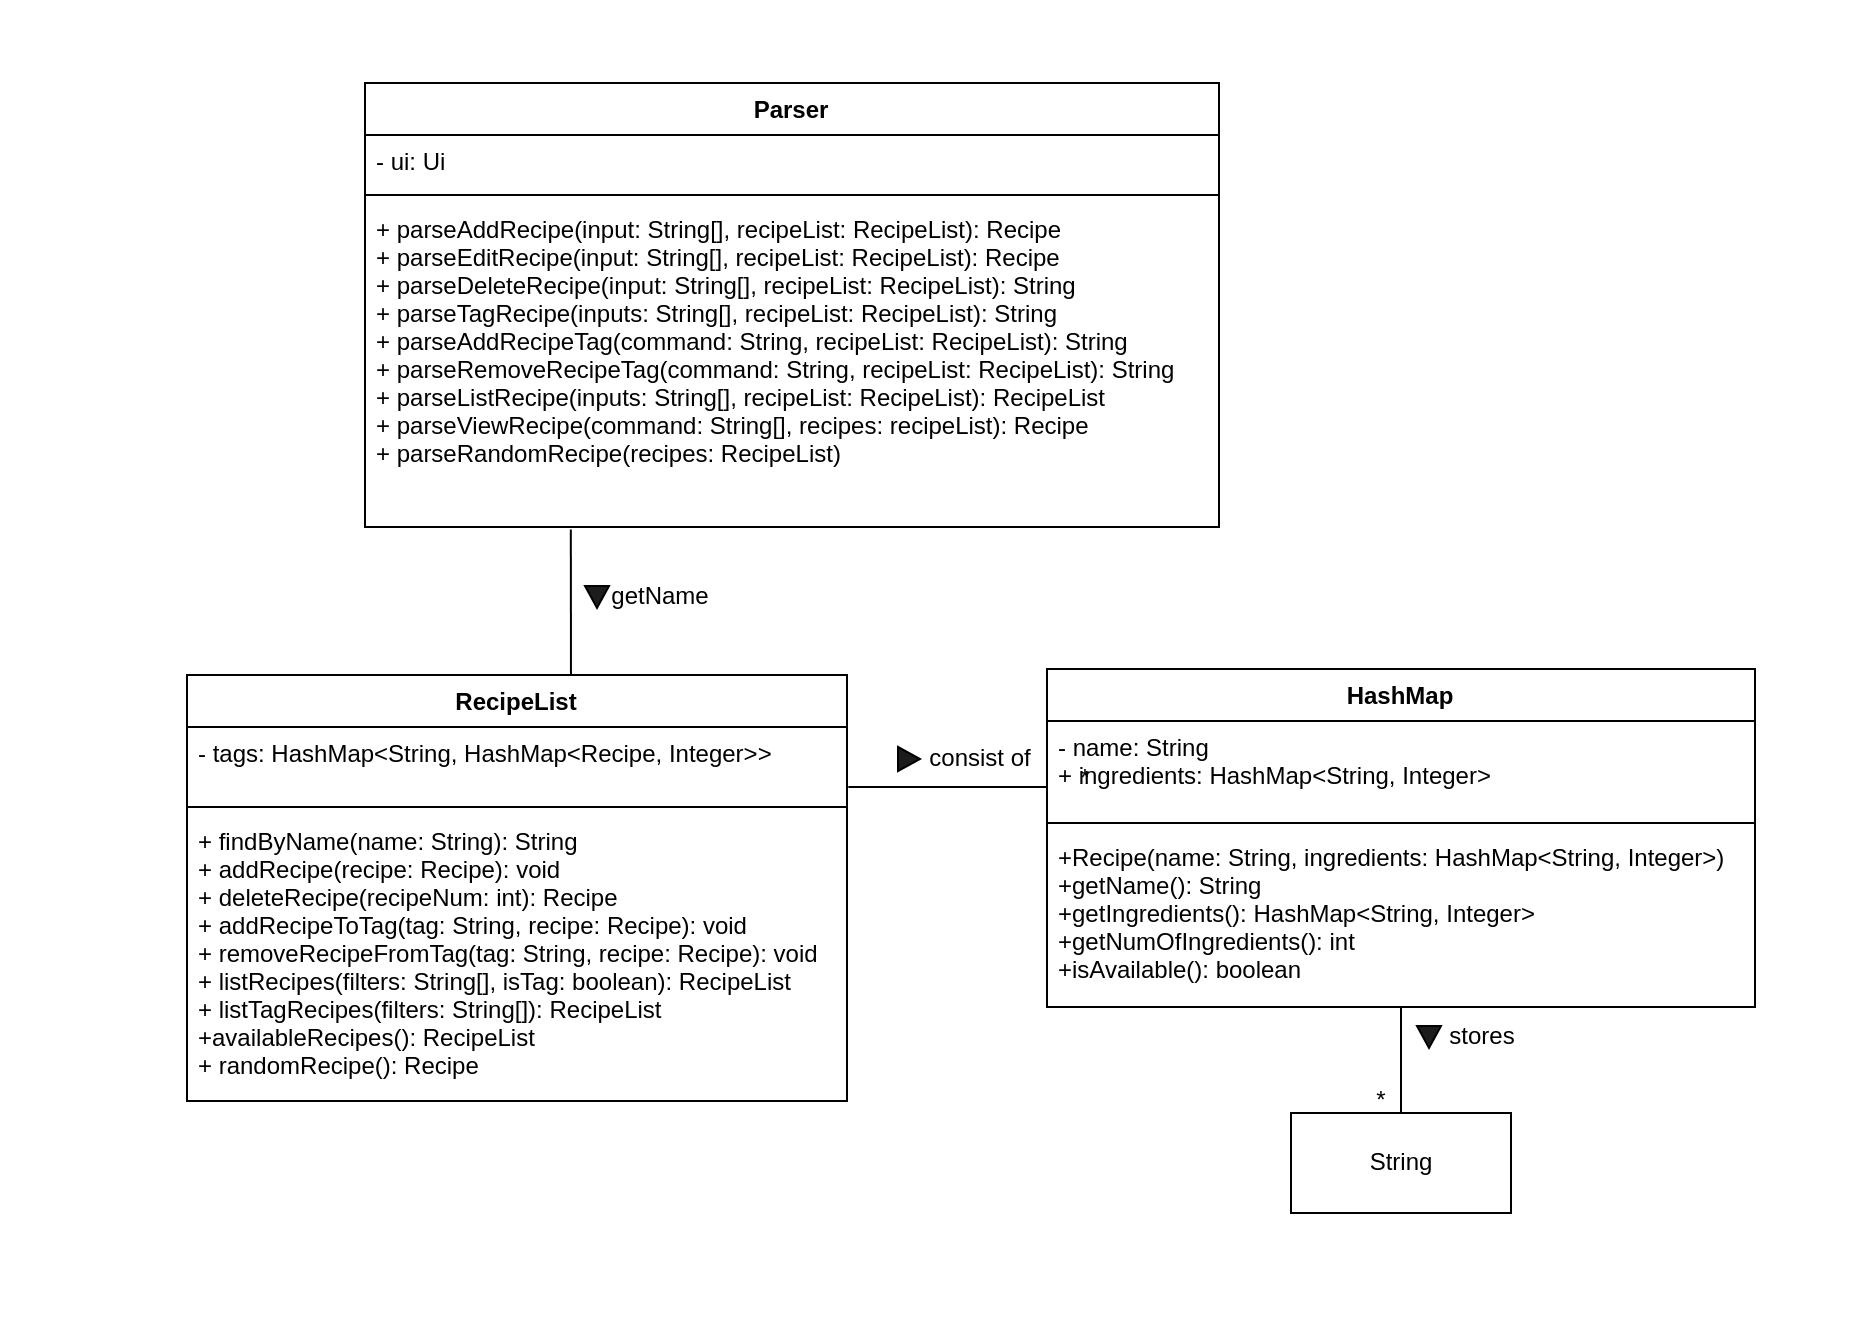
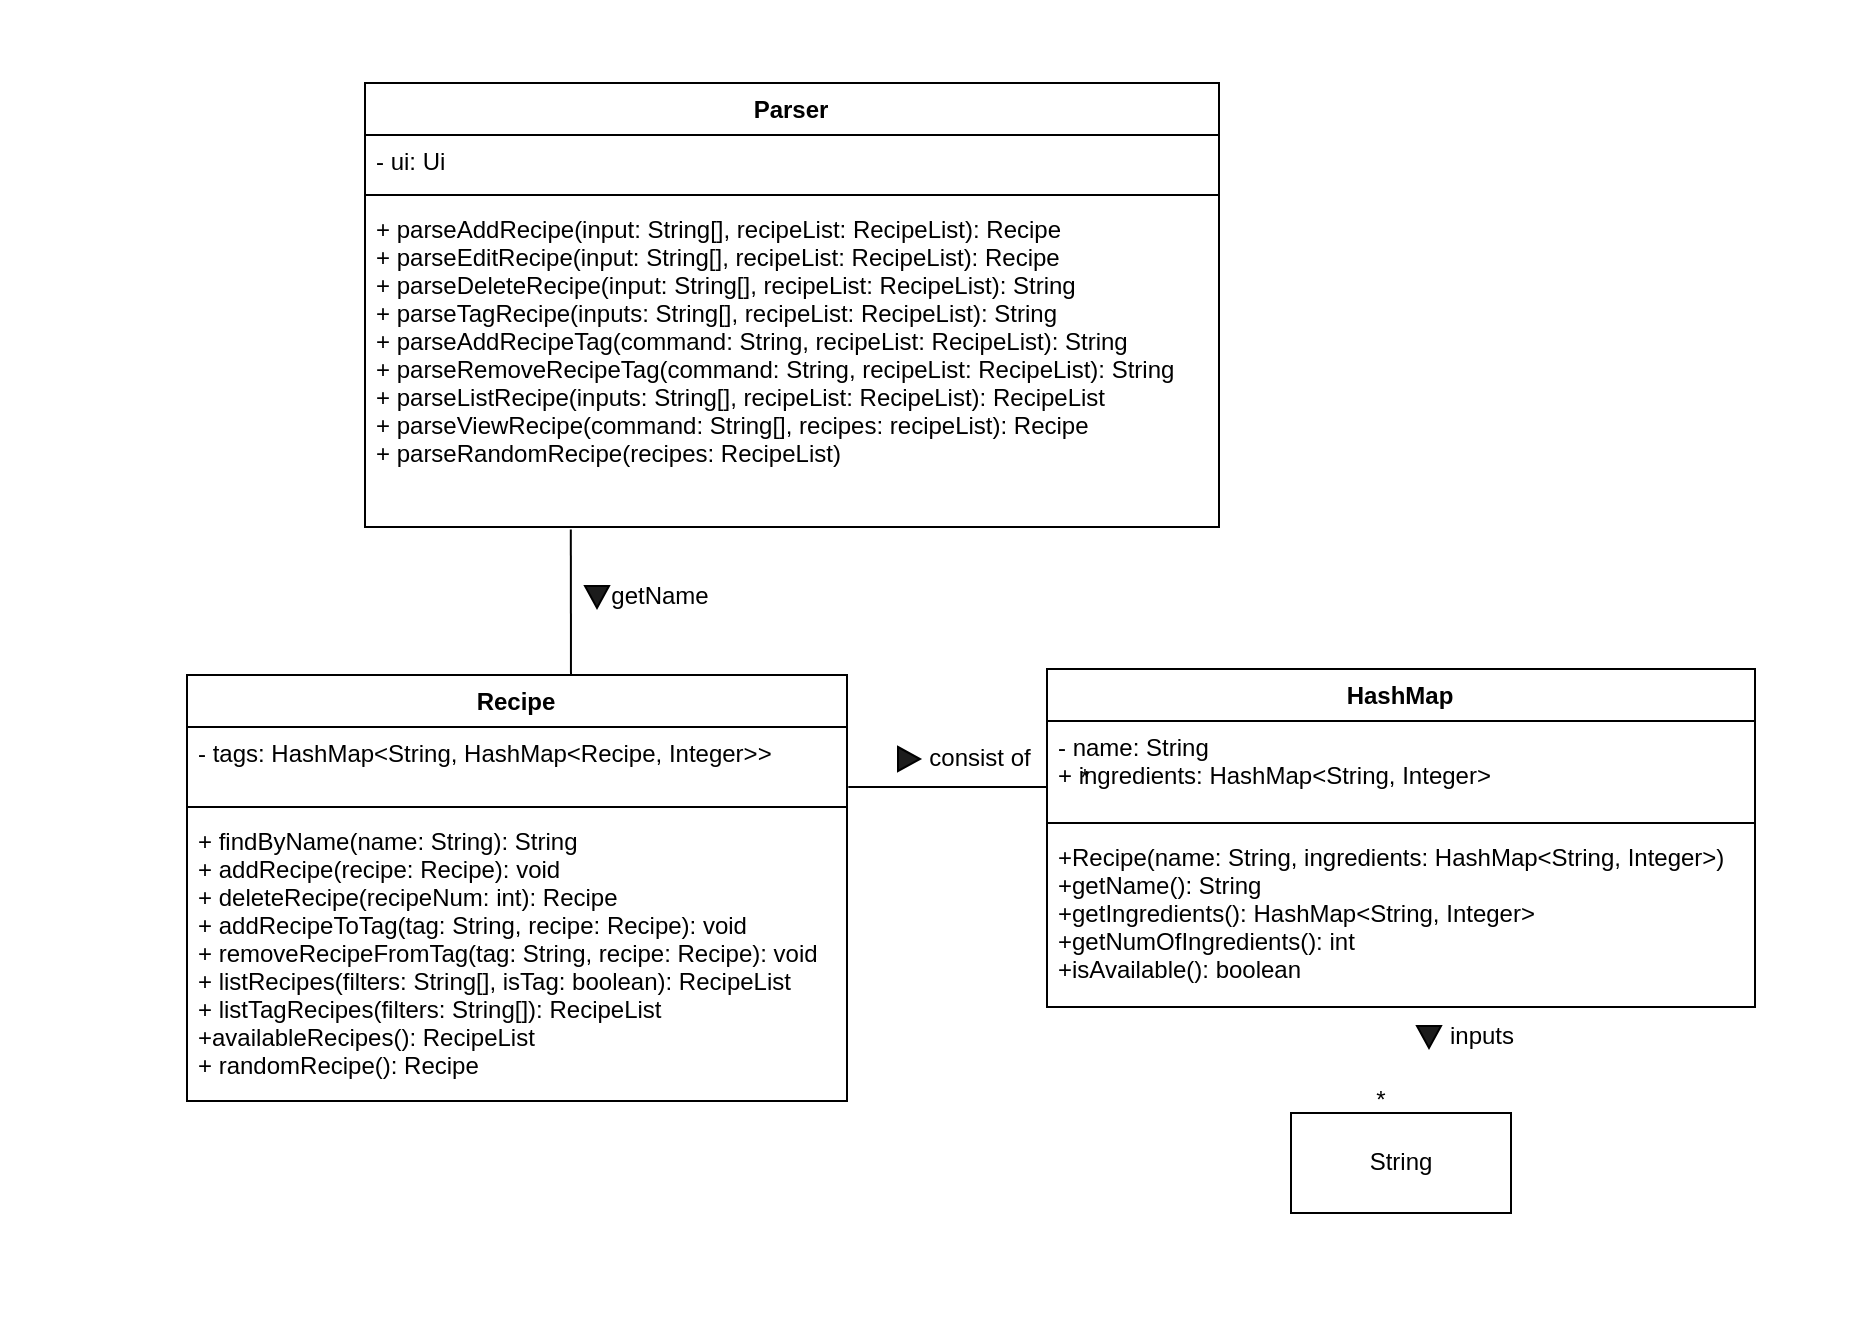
node "RecipeList": label "RecipeList" -> "Recipe"
node "stores": label "stores" -> "inputs"
edge "HashMap" -- "String": removed
